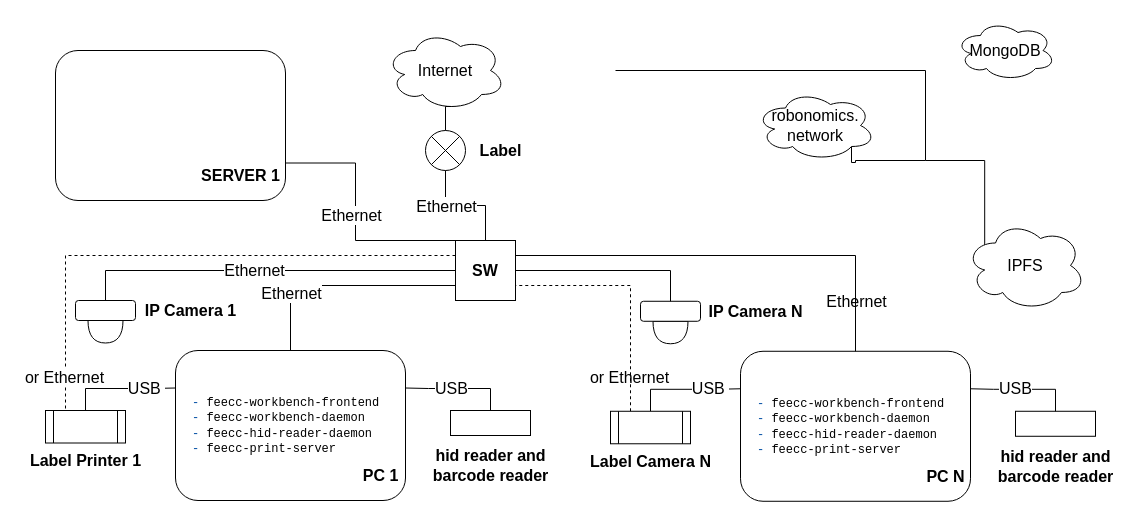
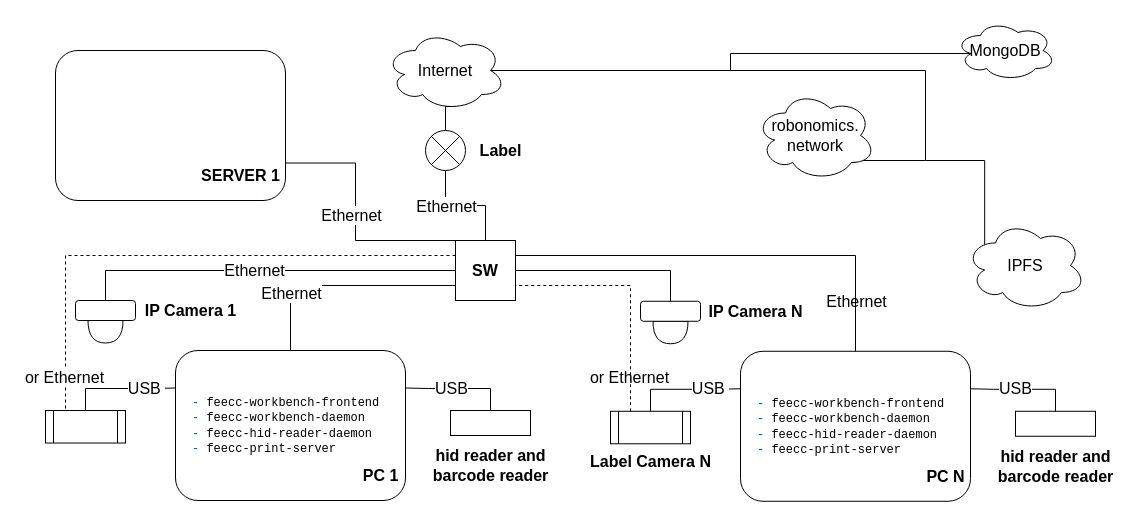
edge "MongoDB" -- "Internet": added
node "robonomics. network": size 120x70 -> 120x90
node "Label Printer 1": removed
